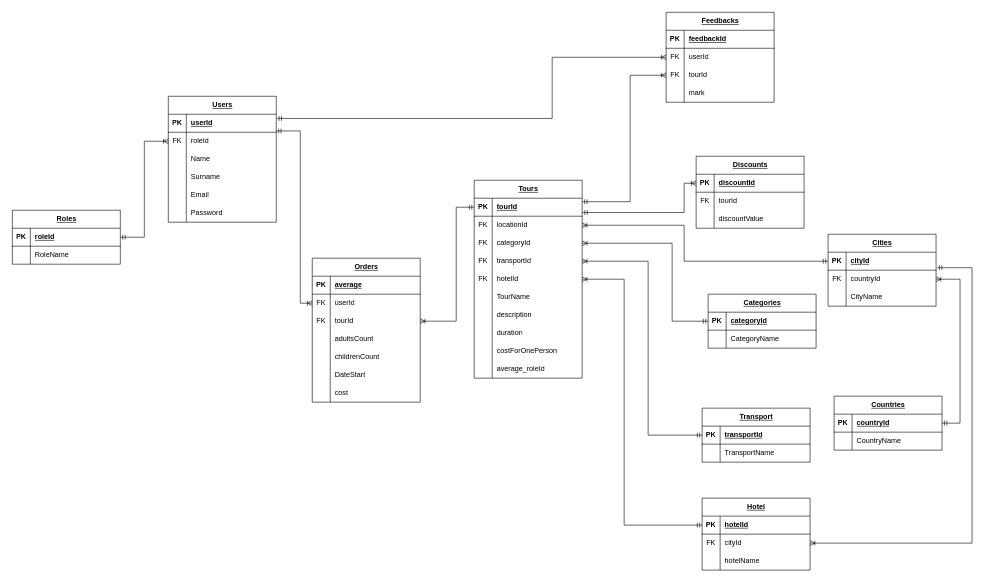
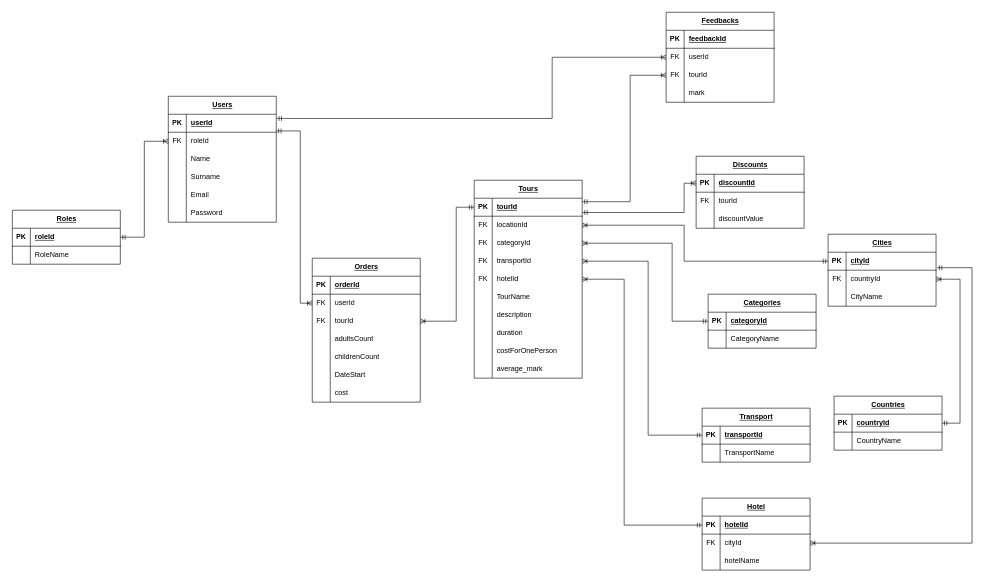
node "average": label "average" -> "orderId"
node "average_roleId": label "average_roleId" -> "average_mark"
